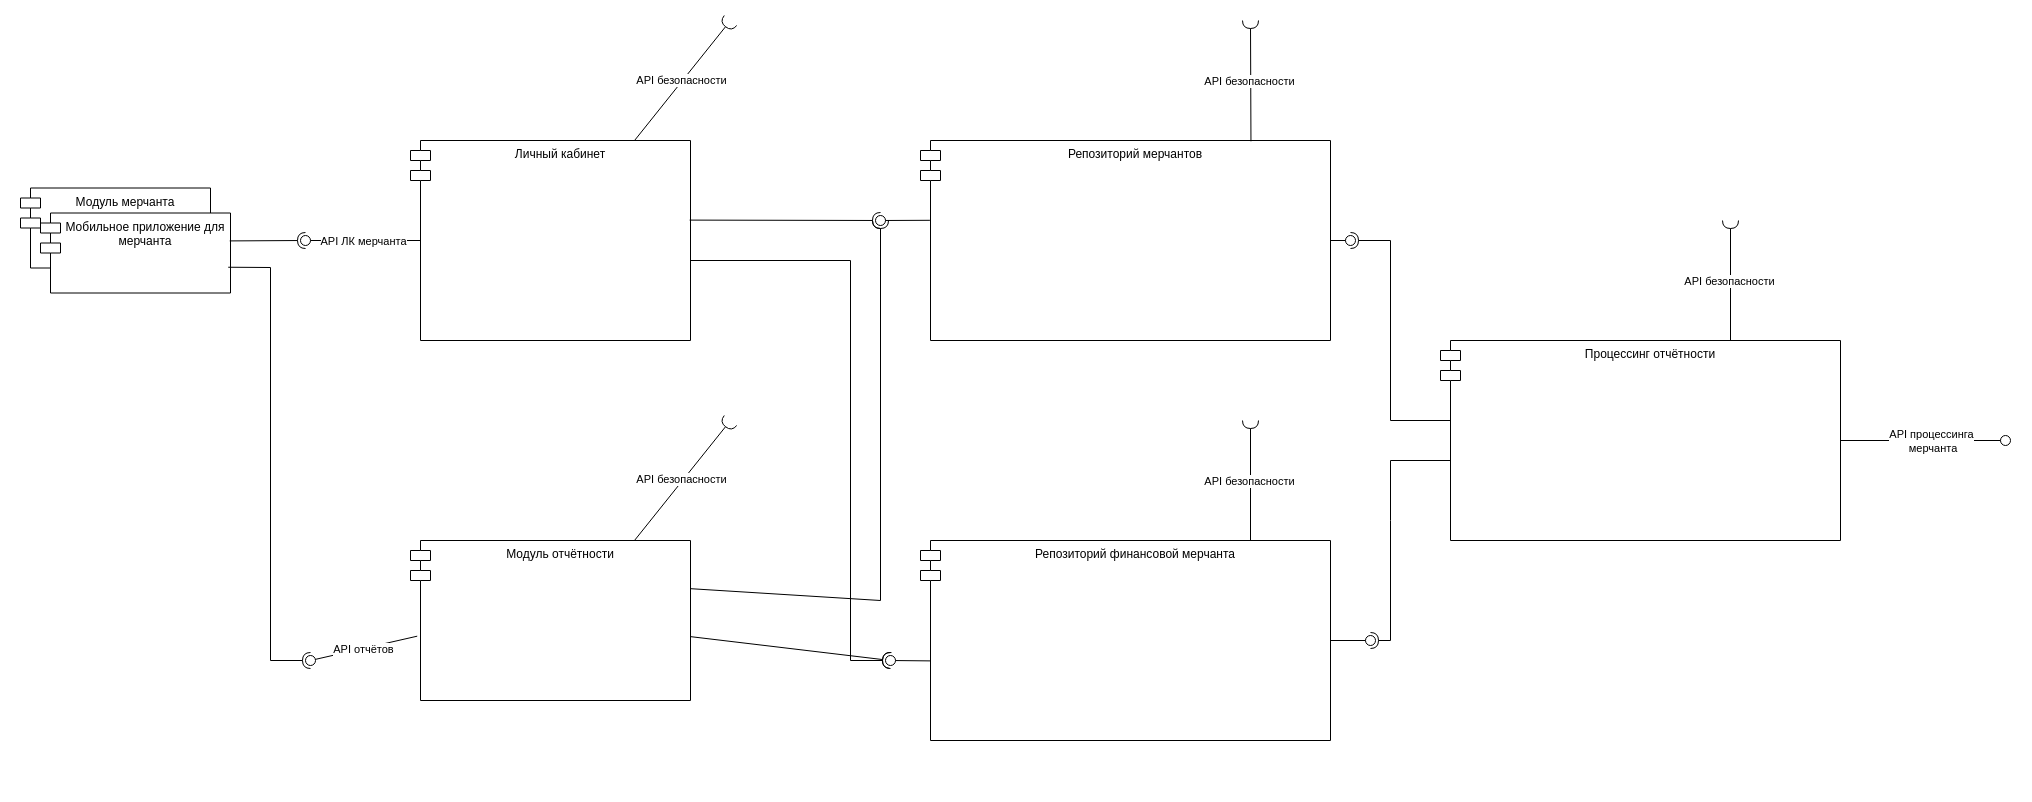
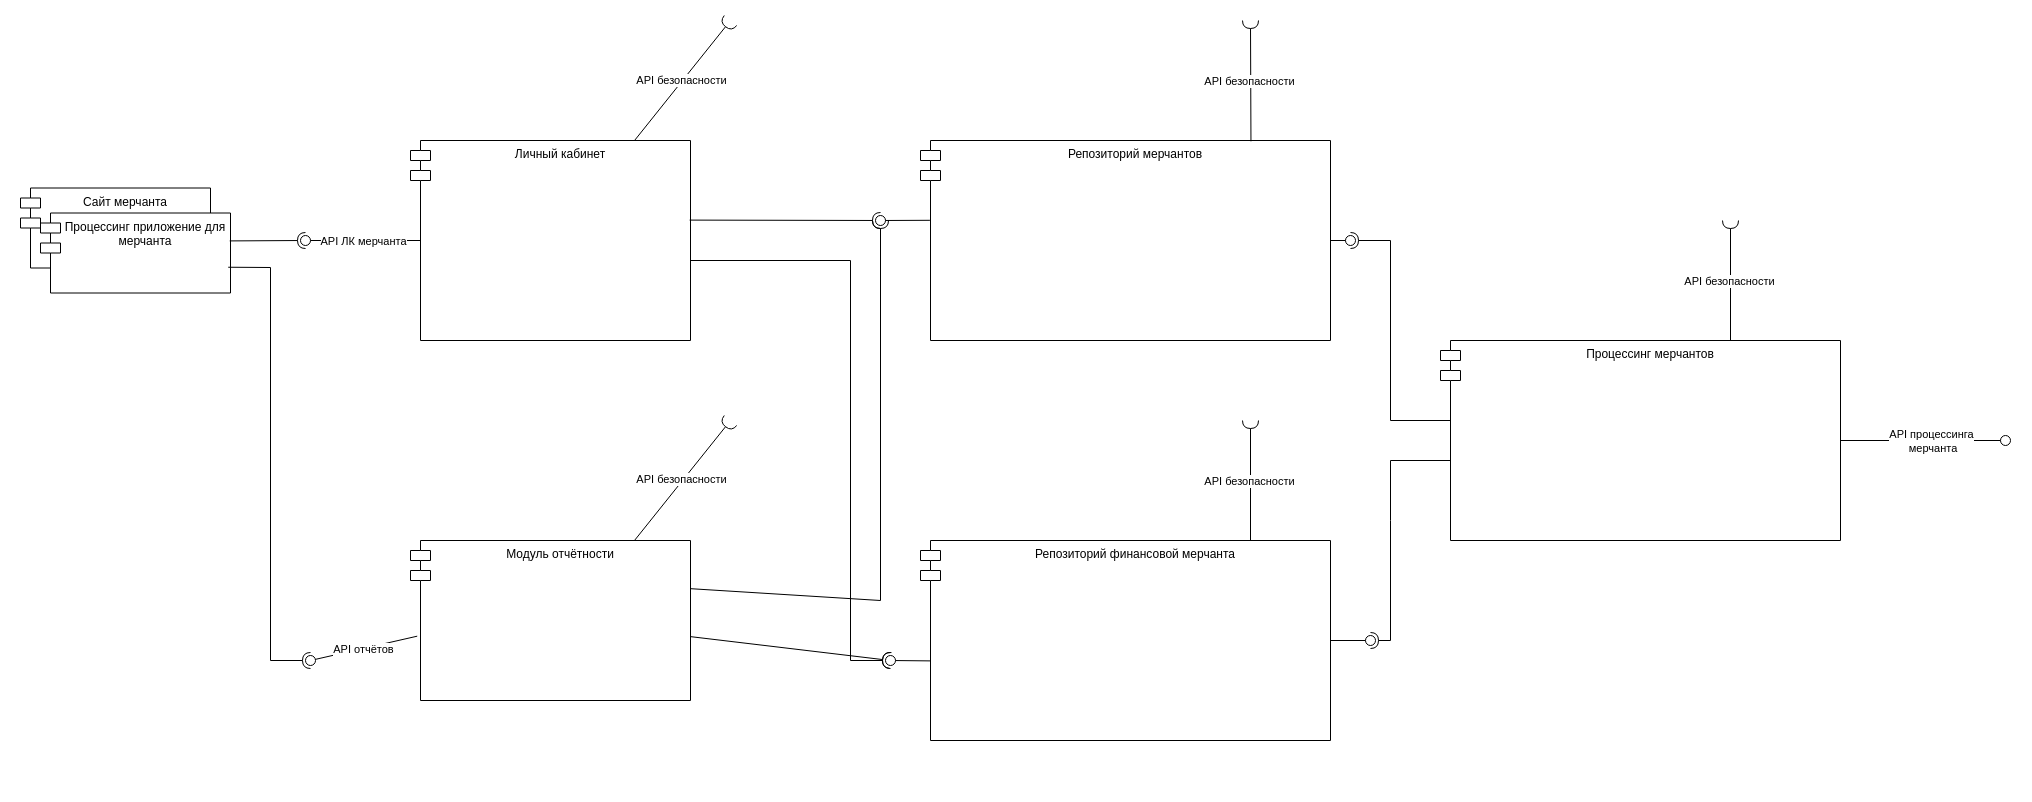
node "Модуль мерчанта": label "Модуль мерчанта" -> "Сайт мерчанта"
node "Мобильное приложение для мерчанта": label "Мобильное приложение для мерчанта" -> "Процессинг приложение для мерчанта"
node "Процессинг отчётности": label "Процессинг отчётности" -> "Процессинг мерчантов"
